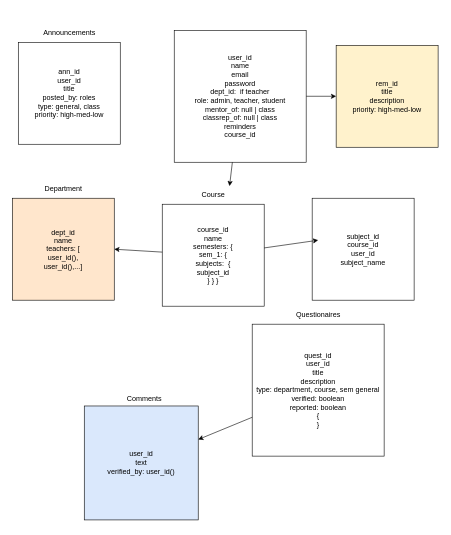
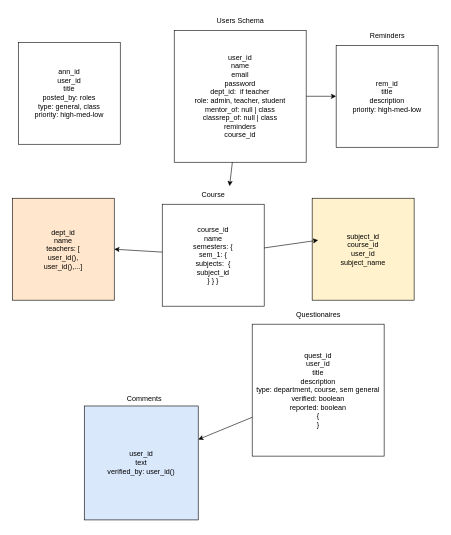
node "Users Schema": added
node "Announcements": removed
node "Reminders": added
node "rem_id title description priority: high-med-low": fillcolor #fff2cc -> #ffffff
node "Department": removed
node "subject_id course_id user_id subject_name": fillcolor #ffffff -> #fff2cc
